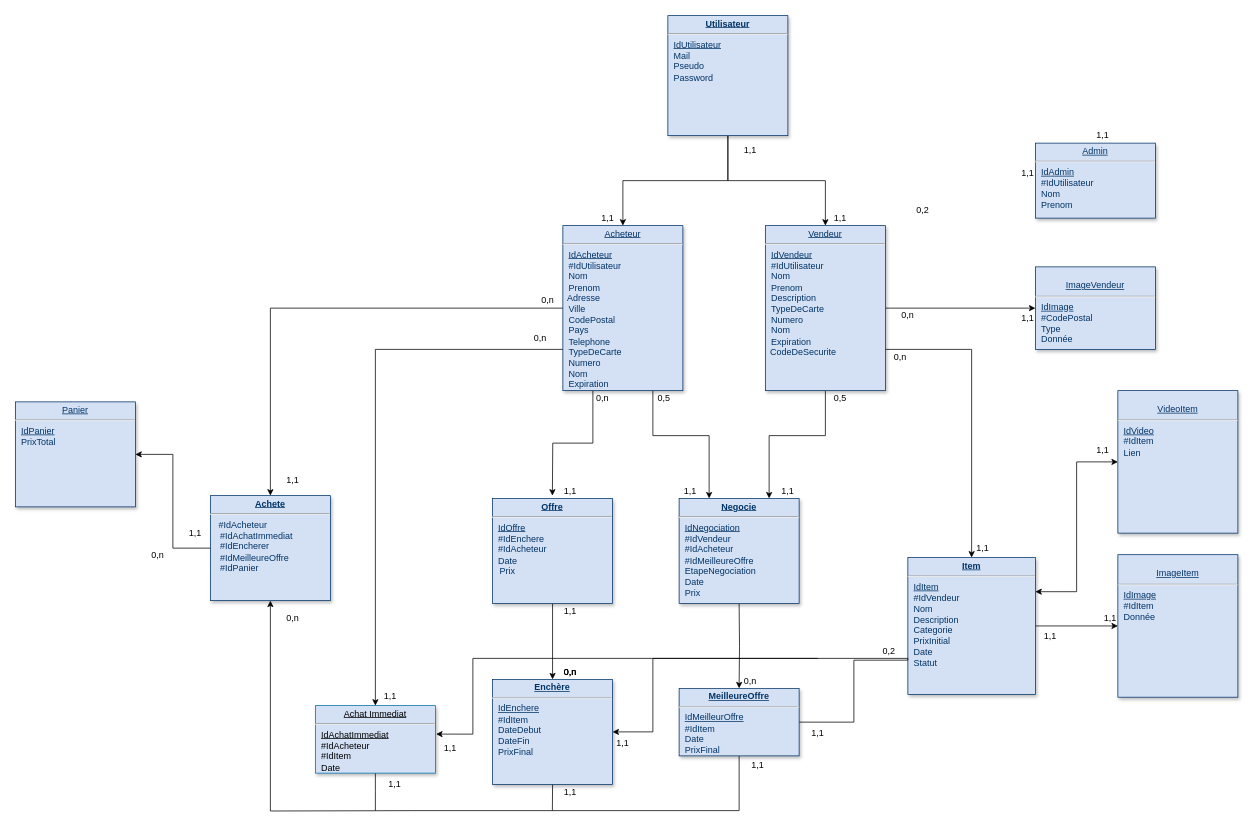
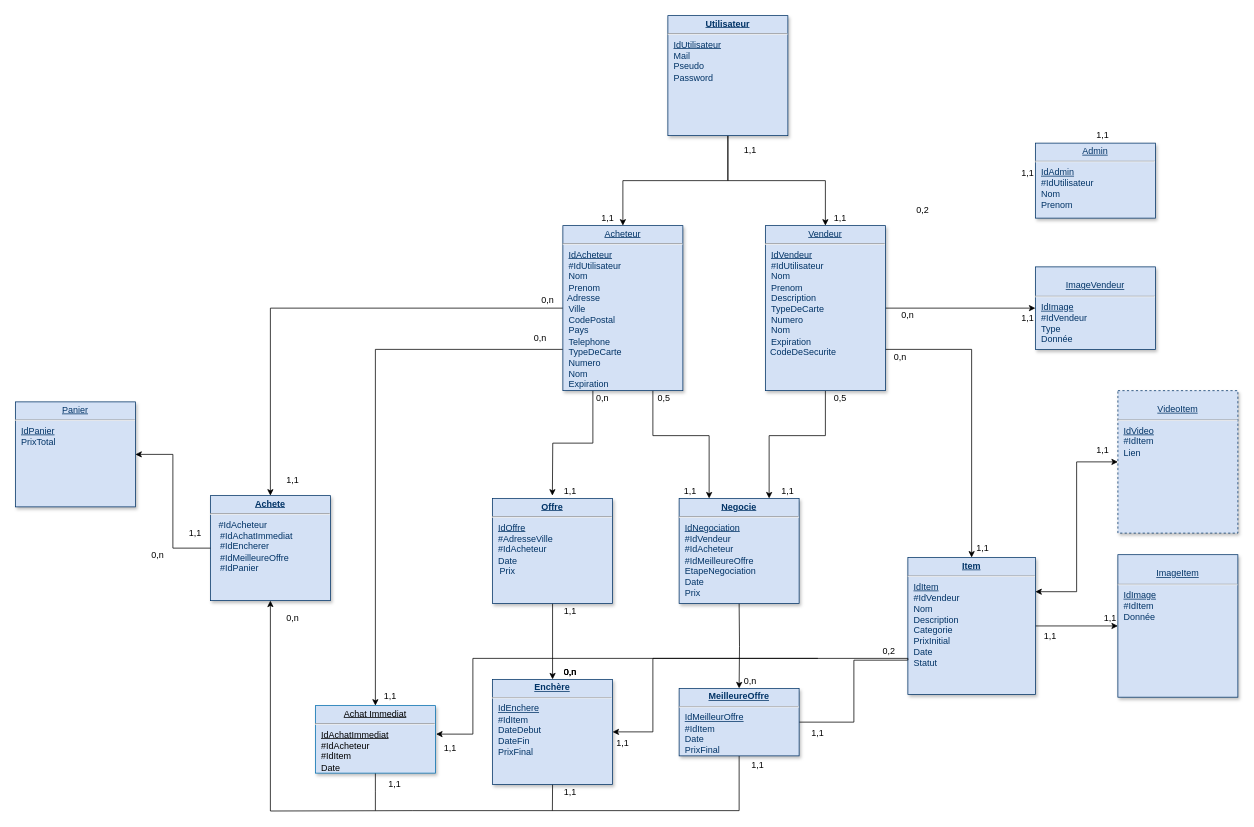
node "ImageVendeur IdImage #CodePostal Type Donnée": label "ImageVendeur IdImage #CodePostal Type Donnée" -> "ImageVendeur IdImage #IdVendeur Type Donnée"
node "VideoItem IdVideo #IdItem Lien": style solid -> dashed
node "Offre IdOffre #IdEnchere #IdAcheteur Date Prix": label "Offre IdOffre #IdEnchere #IdAcheteur Date Prix" -> "Offre IdOffre #AdresseVille #IdAcheteur Date Prix"
